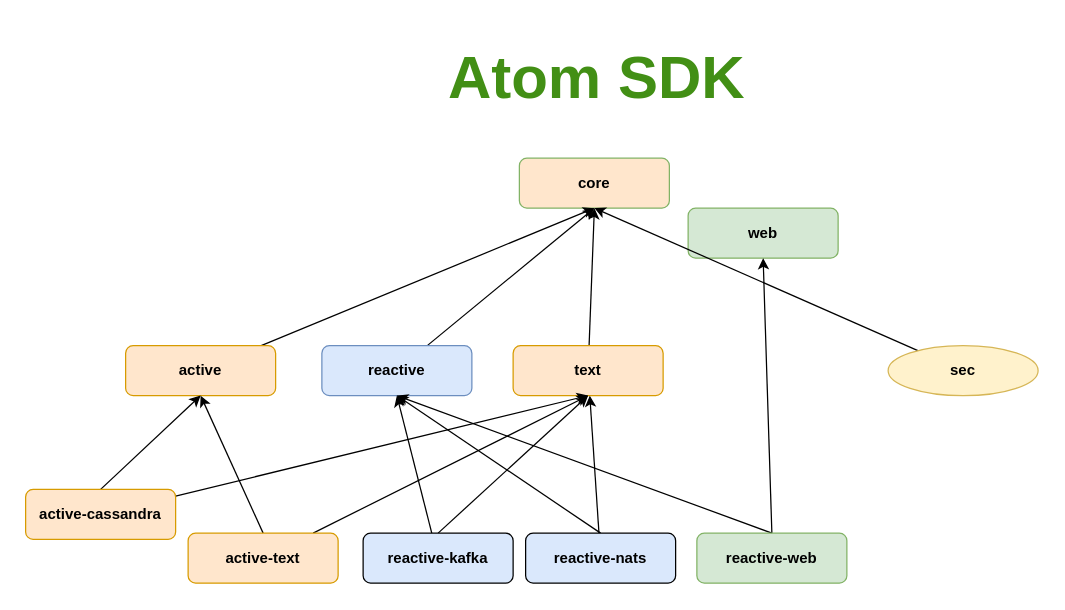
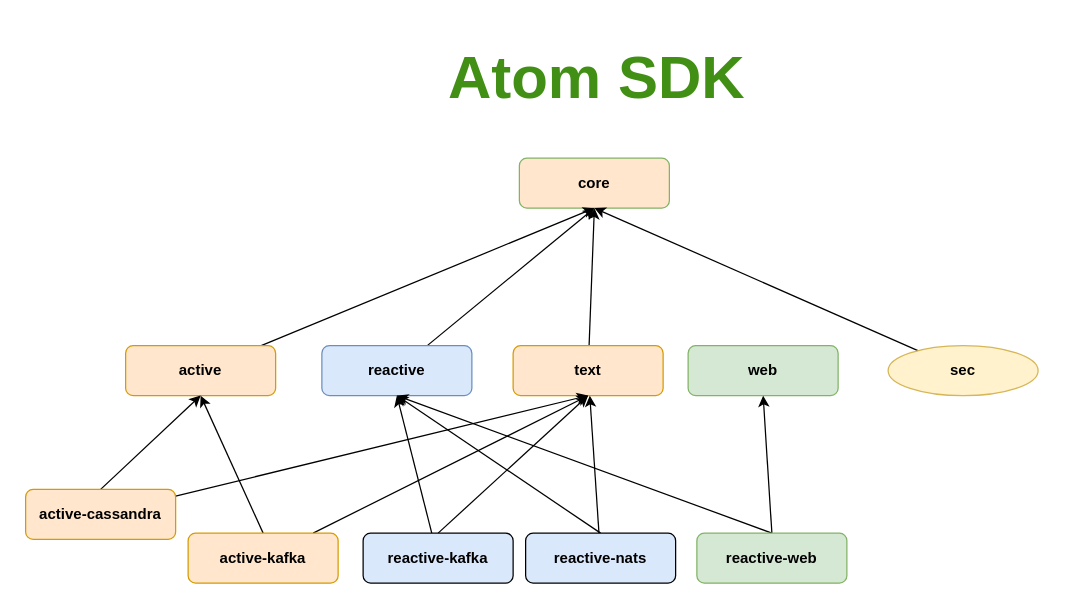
node "web": moved (763, 233) -> (763, 371)
node "active-text": label "active-text" -> "active-kafka"
